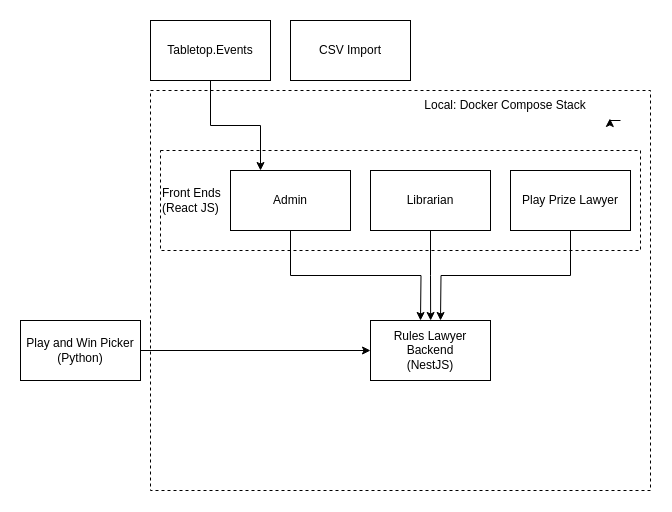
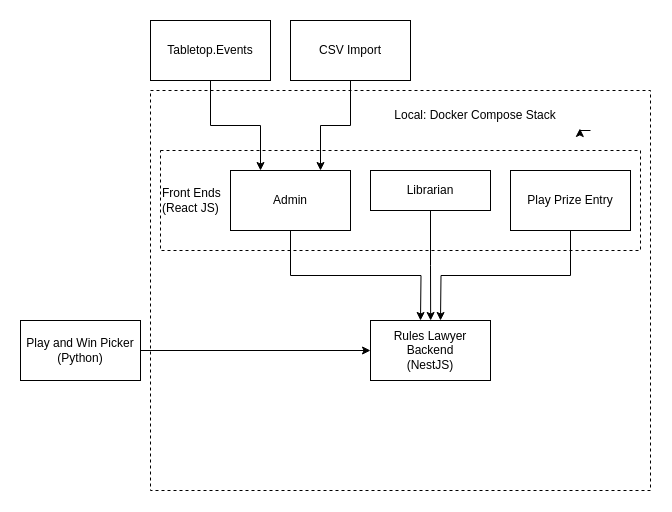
node "Local: Docker Compose Stack": moved (506, 106) -> (476, 116)
edge "CSV Import" -> "Admin": added
node "Librarian": size 120x60 -> 120x40
node "Play Prize Lawyer": label "Play Prize Lawyer" -> "Play Prize Entry"
